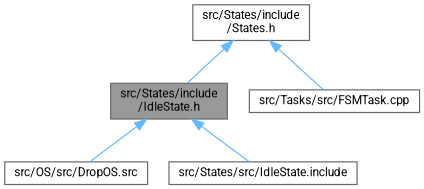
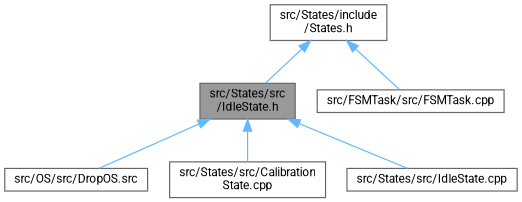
node "src/States/include /IdleState.h": label "src/States/include /IdleState.h" -> "src/States/src /IdleState.h"
node "src/Tasks/src/FSMTask.cpp": label "src/Tasks/src/FSMTask.cpp" -> "src/FSMTask/src/FSMTask.cpp"
node "src/States/src/IdleState.include": label "src/States/src/IdleState.include" -> "src/States/src/IdleState.cpp"
node "src/States/src/Calibration State.cpp": added
